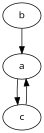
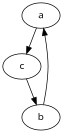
edge "c" -> "a": now "c" -> "b"
